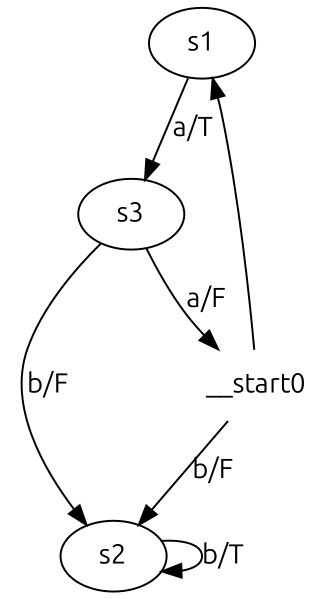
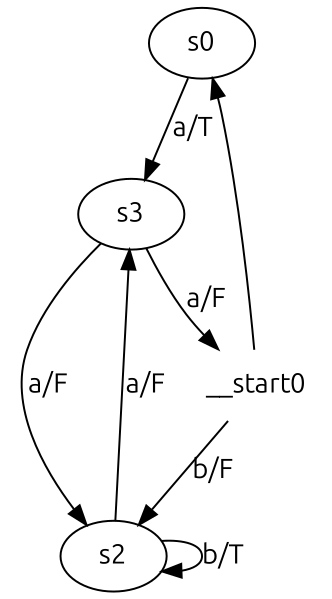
node "s1": label "s1" -> "s0"
edge "s3" -> "s2": label "b/F" -> "a/F"
edge "s2" -> "s3": added, label "a/F"
